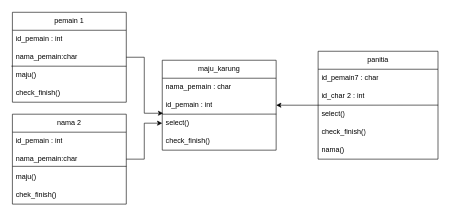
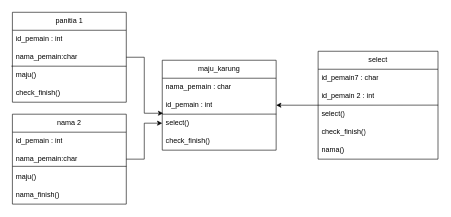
node "pemain 1": label "pemain 1" -> "panitia 1"
node "panitia": label "panitia" -> "select"
node "id_char 2 : int": label "id_char 2 : int" -> "id_pemain 2 : int"
node "chek_finish()": label "chek_finish()" -> "nama_finish()"
